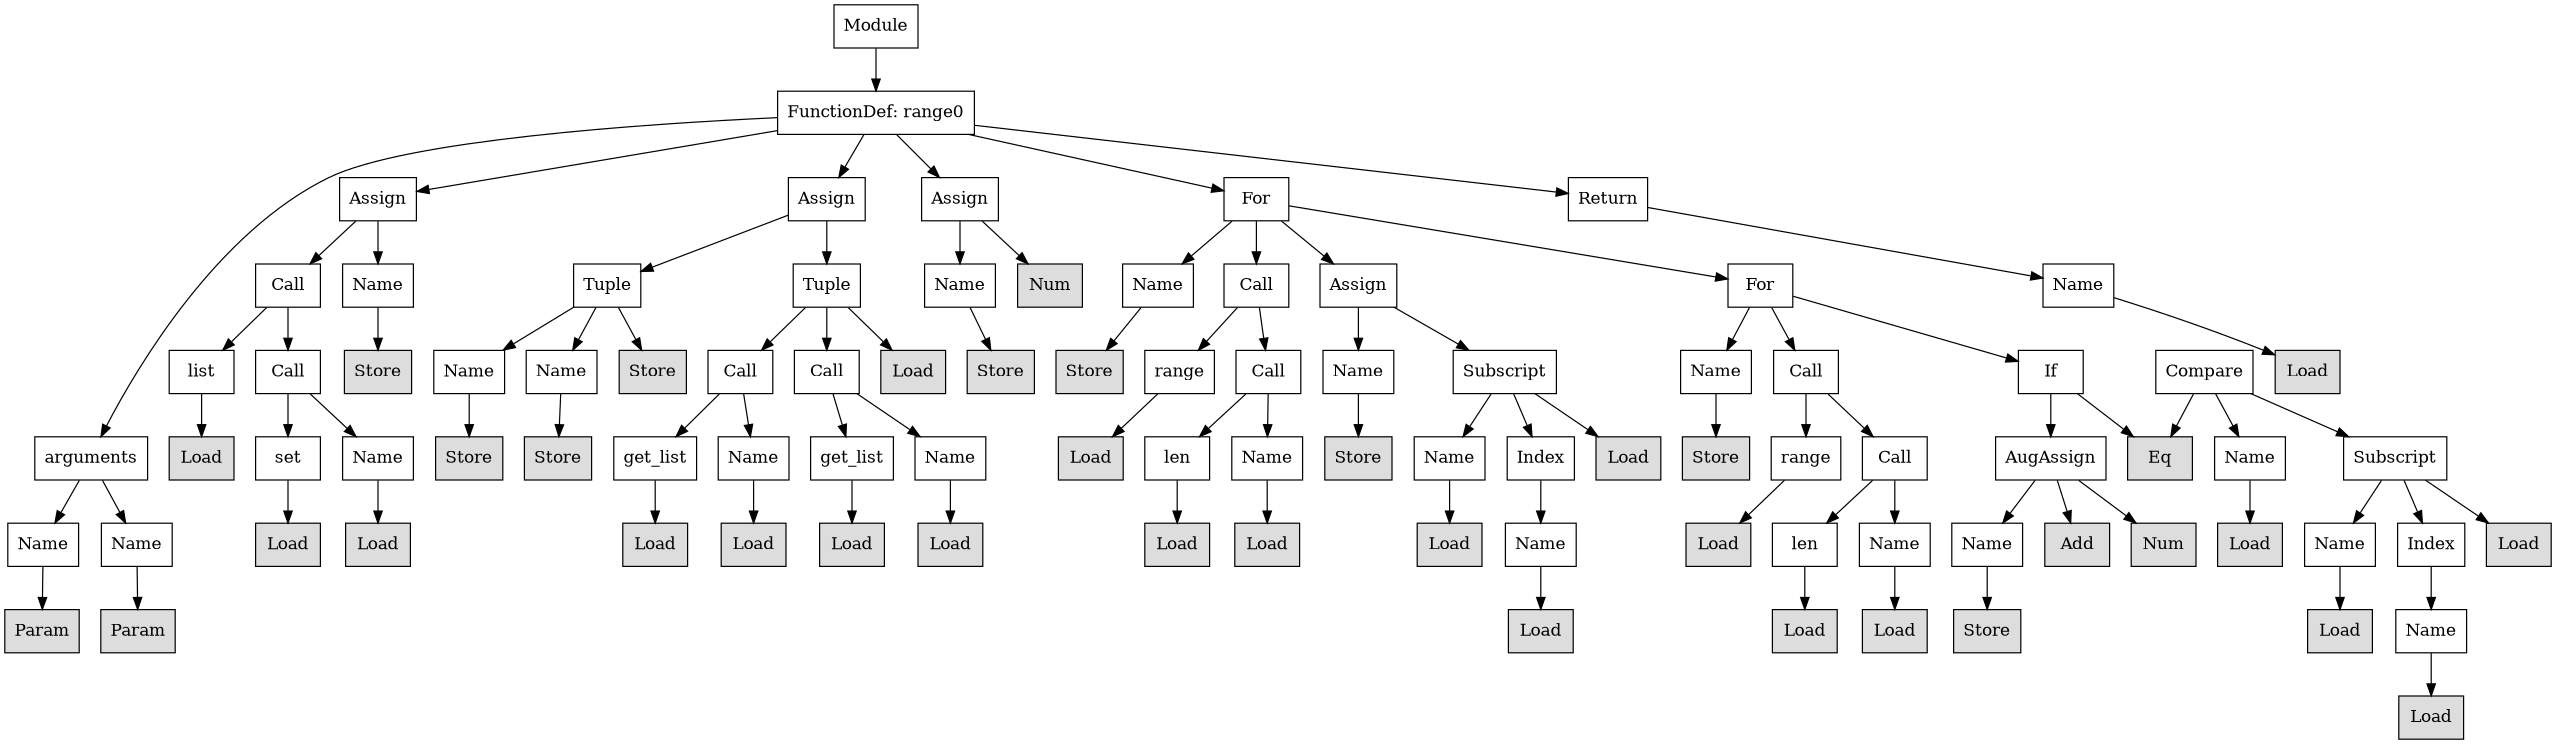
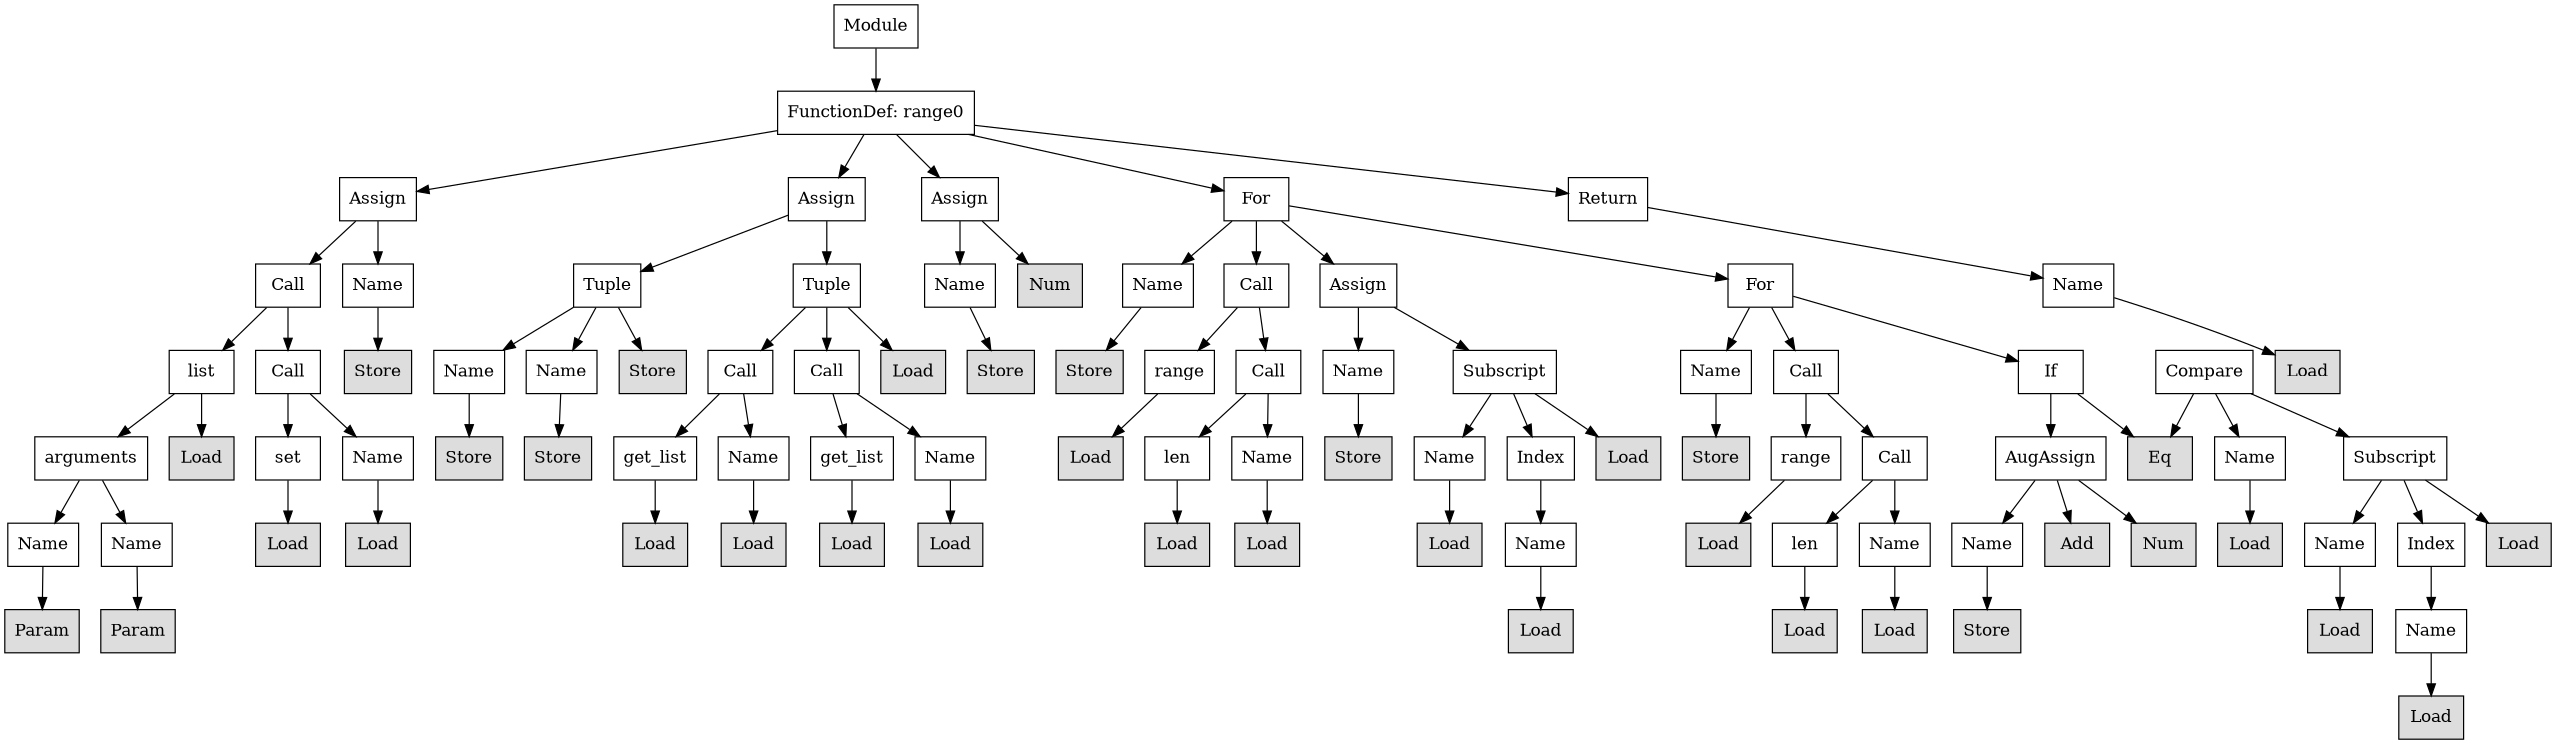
edge "FunctionDef: range0" -> "arguments": now "list" -> "arguments"
